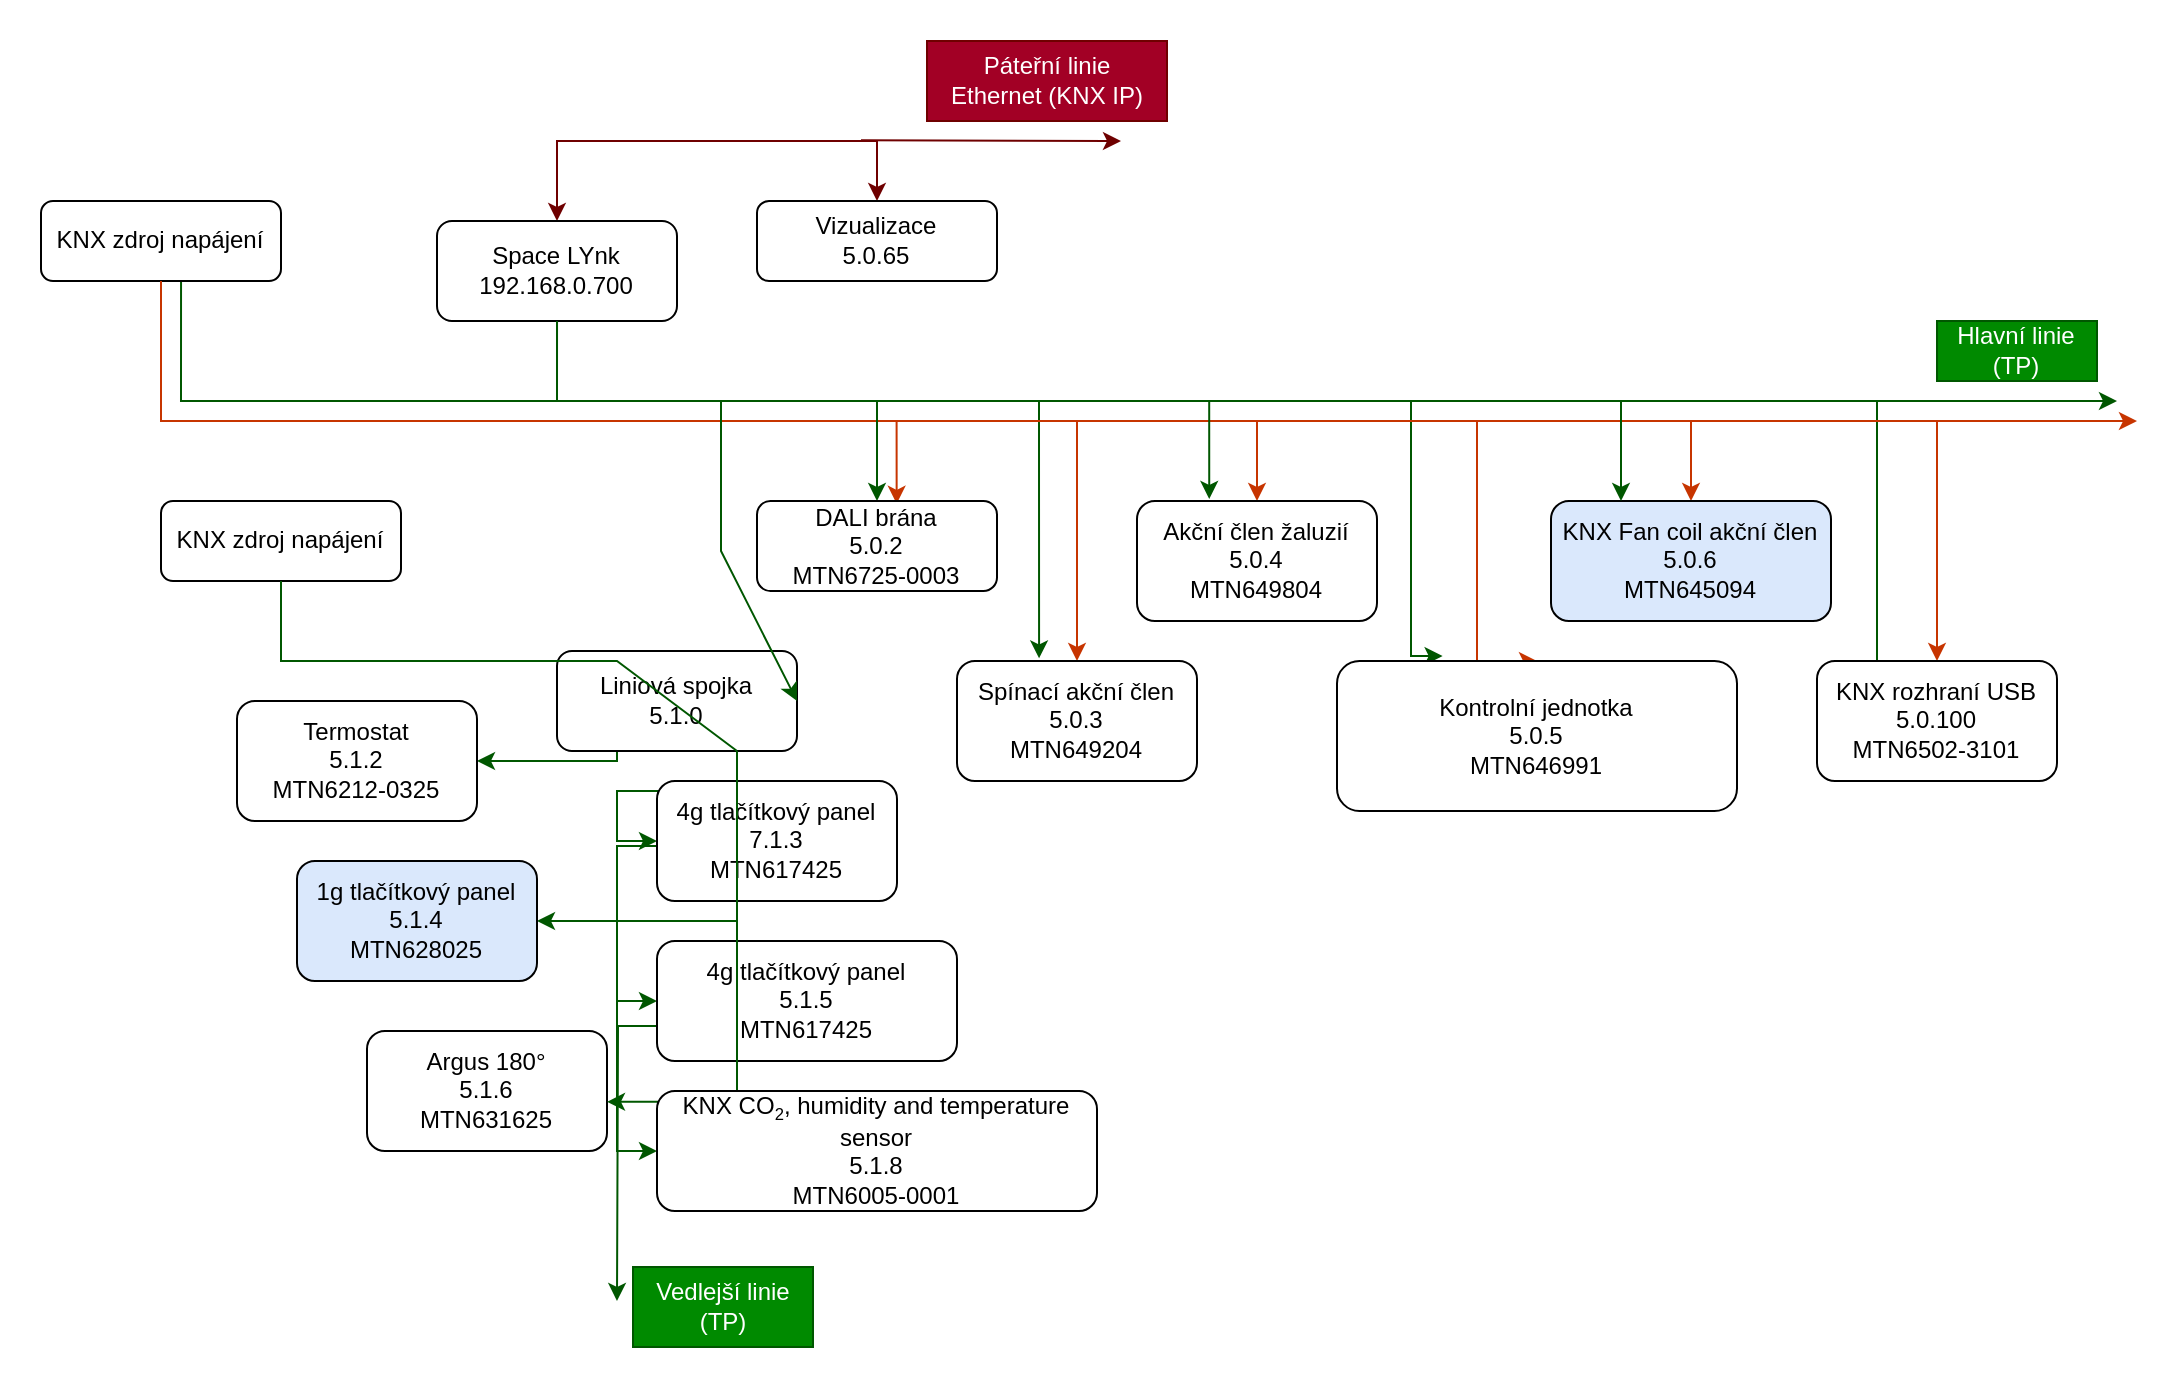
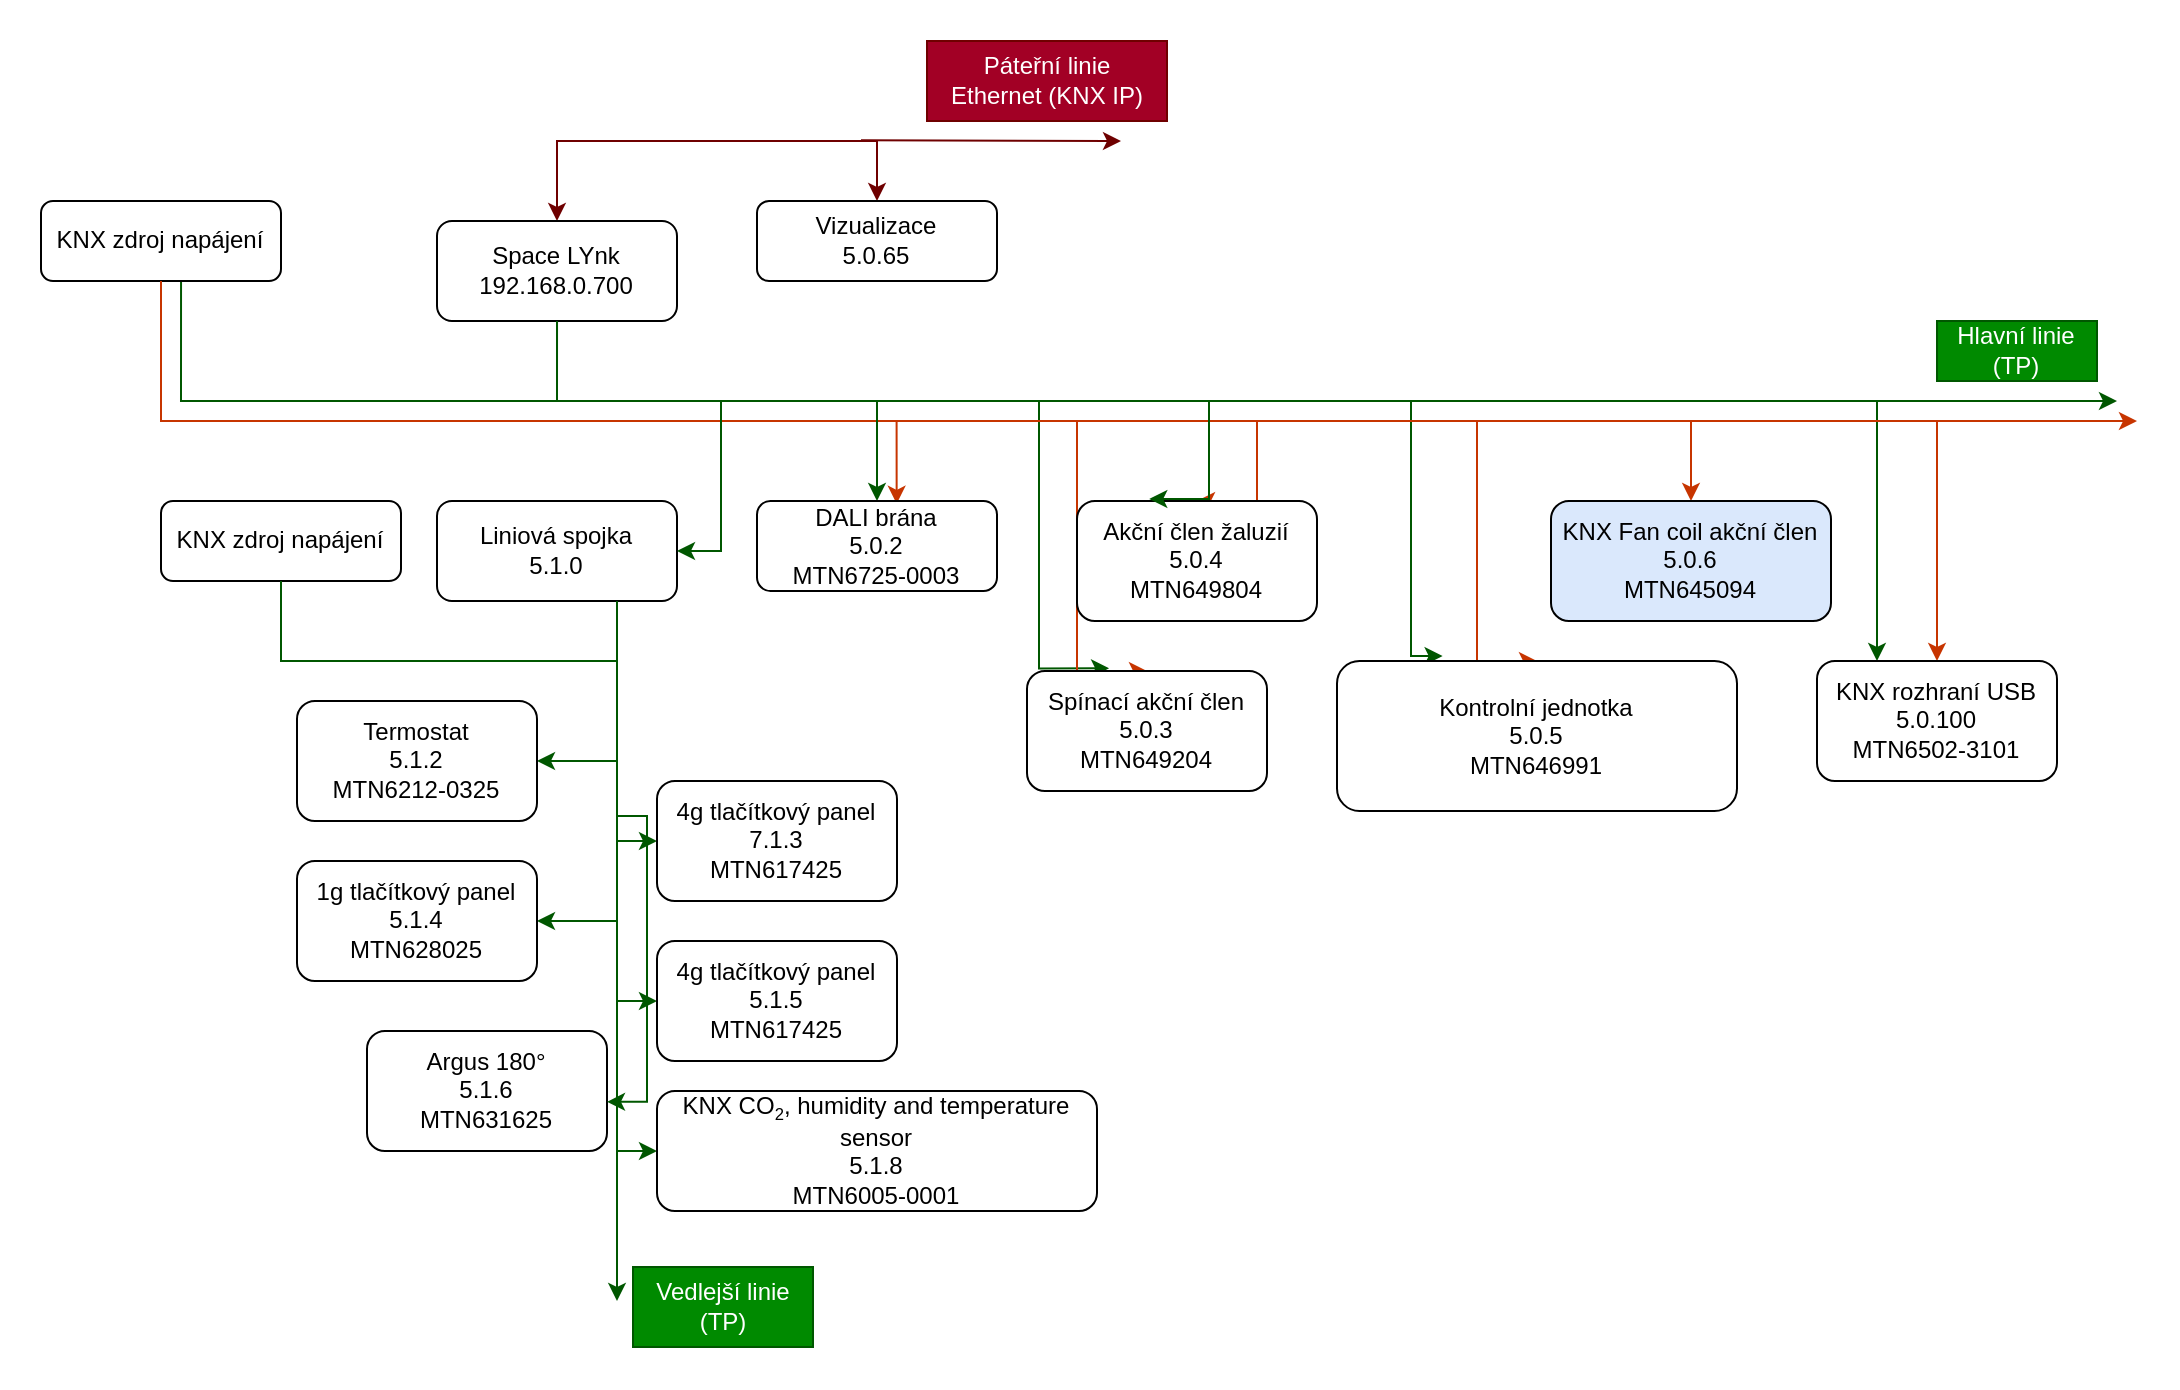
edge "Space LYnk 192.168.0.700" -> "KNX Fan coil akční člen 5.0.6 MTN645094": removed
node "Akční člen žaluzií 5.0.4 MTN649804": moved (1257, 561) -> (1197, 561)
edge "Space LYnk 192.168.0.700" -- "KNX rozhraní USB 5.0.100 MTN6502-3101": arrowhead none -> classic
node "Liniová spojka 5.1.0": moved (677, 701) -> (557, 551)
node "Spínací akční člen 5.0.3 MTN649204": moved (1077, 721) -> (1147, 731)
node "Termostat 5.1.2 MTN6212-0325": moved (357, 761) -> (417, 761)
node "1g tlačítkový panel 5.1.4 MTN628025": fillcolor #dae8fc -> #ffffff
node "4g tlačítkový panel 5.1.5 MTN617425": size 300x120 -> 240x120
